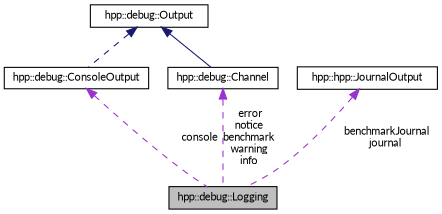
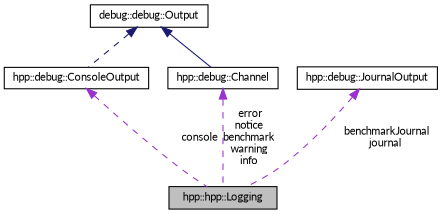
node "hpp::debug::Output": label "hpp::debug::Output" -> "debug::debug::Output"
node "hpp::hpp::JournalOutput": label "hpp::hpp::JournalOutput" -> "hpp::debug::JournalOutput"
node "hpp::debug::Logging": label "hpp::debug::Logging" -> "hpp::hpp::Logging"
